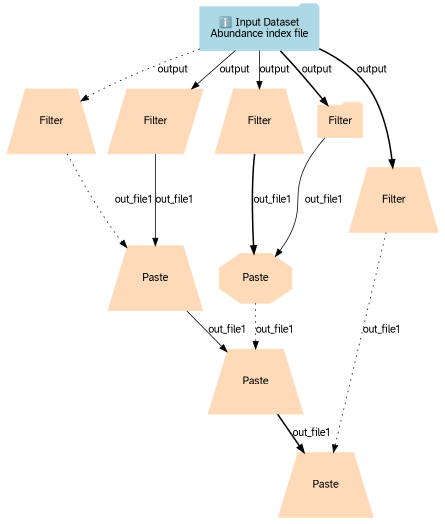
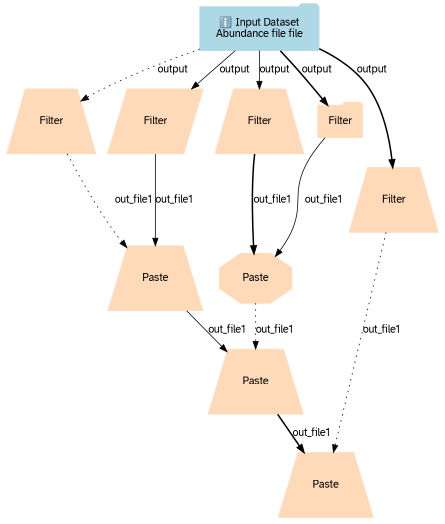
node "ℹ️ Input Dataset Abundance index file": label "ℹ️ Input Dataset Abundance index file" -> "ℹ️ Input Dataset Abundance file file"
